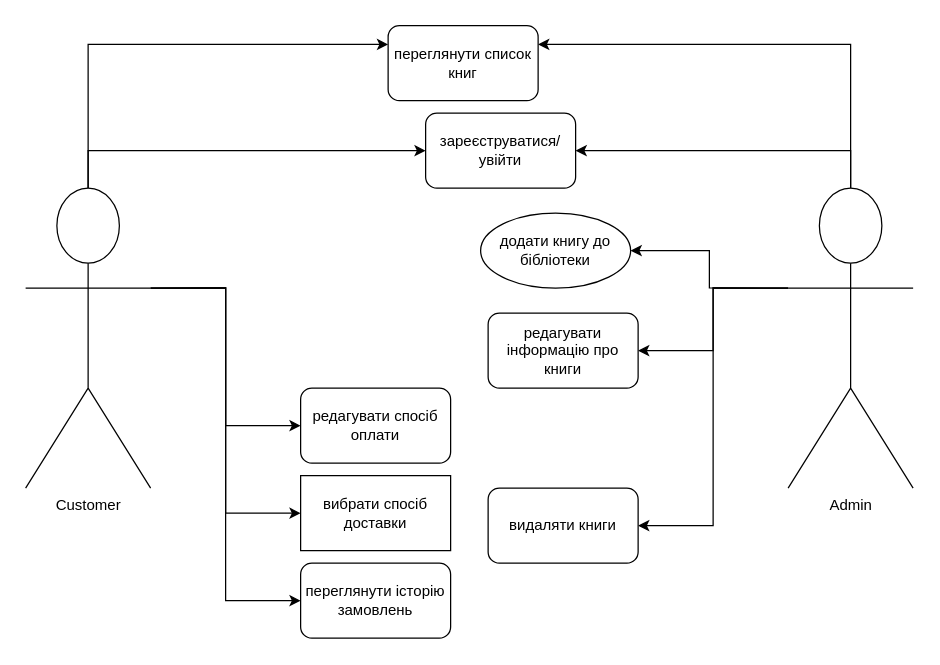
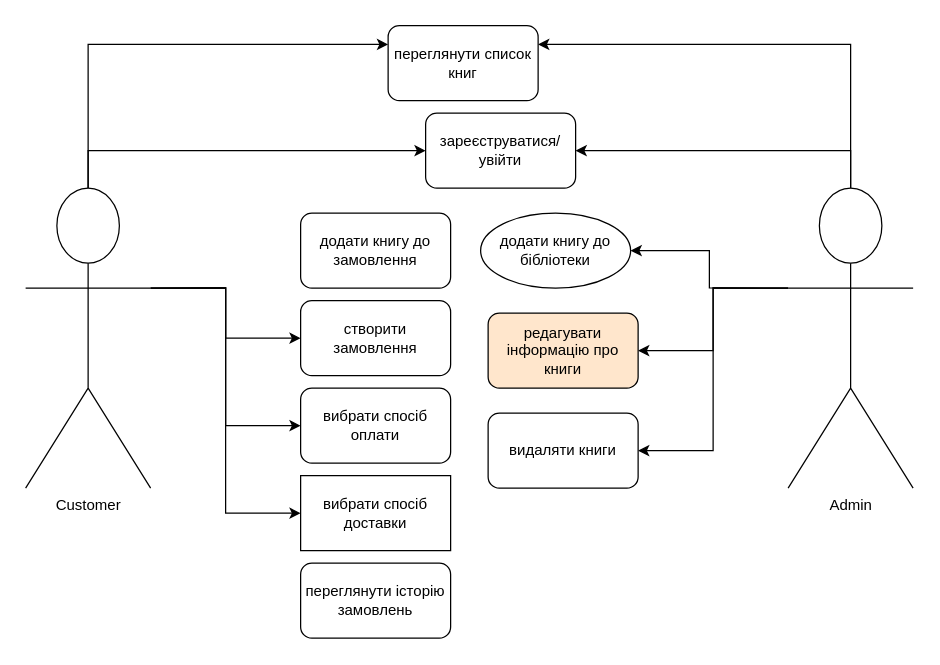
node "додати книгу до замовлення": added
edge "Customer" -> "створити замовлення": added
node "створити замовлення": added
node "редагувати інформацію про книги": fillcolor #ffffff -> #ffe6cc
node "редагувати спосіб оплати": label "редагувати спосіб оплати" -> "вибрати спосіб оплати"
node "видаляти книги": moved (563, 526) -> (563, 451)
edge "Customer" -> "переглянути історію замовлень": removed
